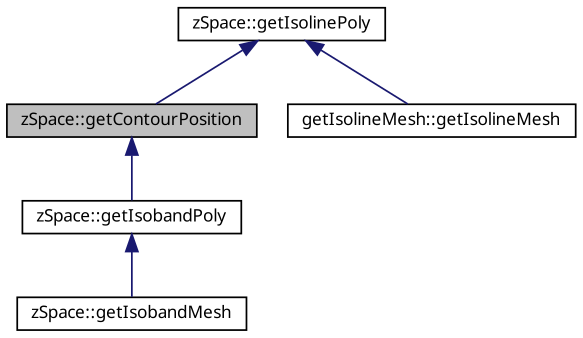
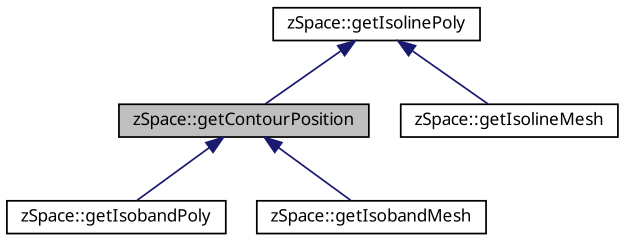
node "getIsolineMesh::getIsolineMesh": label "getIsolineMesh::getIsolineMesh" -> "zSpace::getIsolineMesh"
edge "zSpace::getIsobandMesh" -> "zSpace::getIsobandPoly": now "zSpace::getIsobandMesh" -> "zSpace::getContourPosition"
